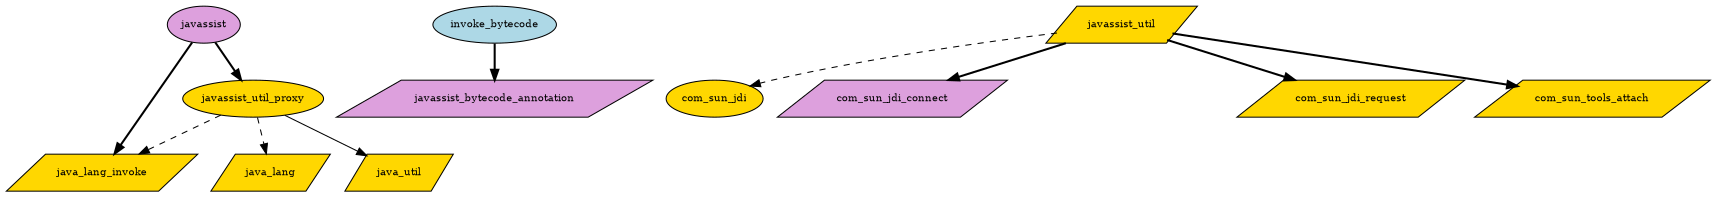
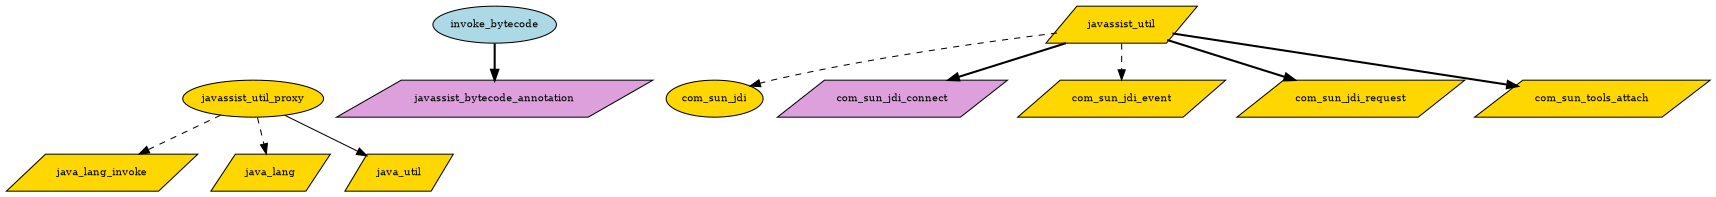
node "javassist": removed
node "com_sun_jdi_event": added
